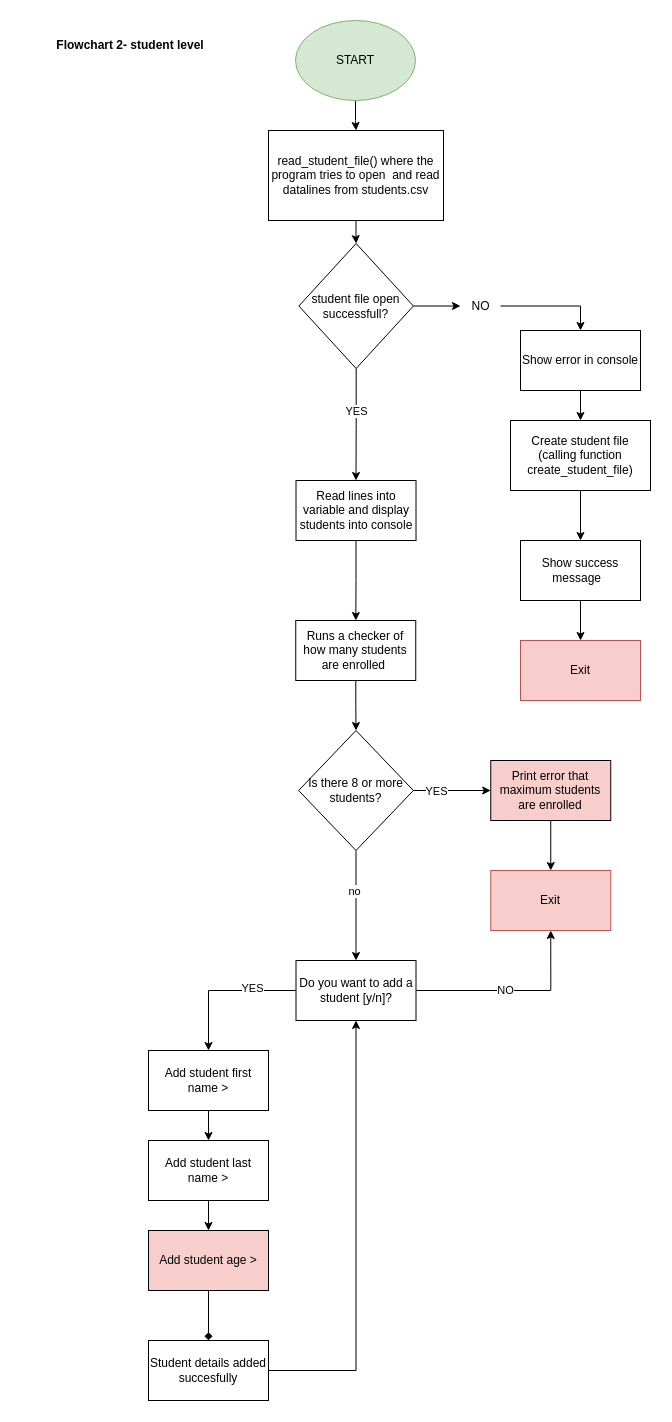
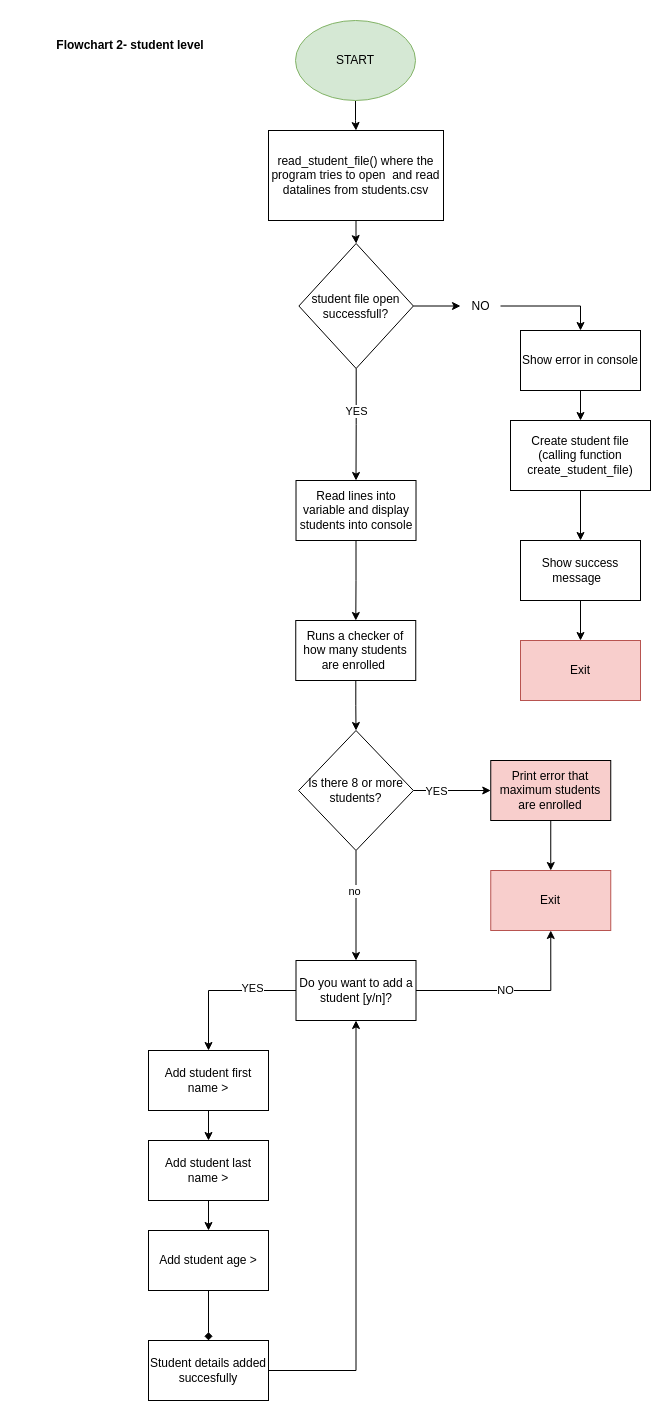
node "Add student age >": fillcolor #f8cecc -> #ffffff
